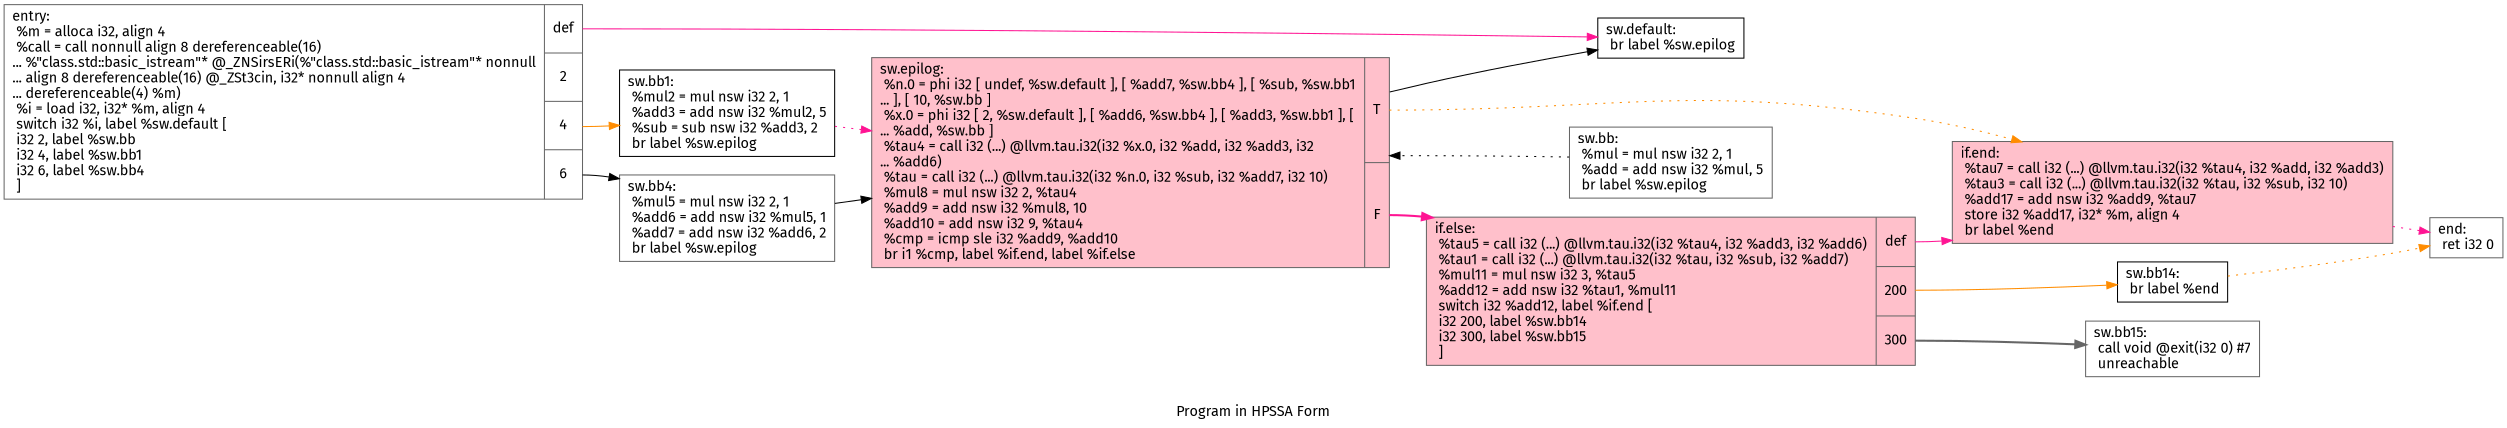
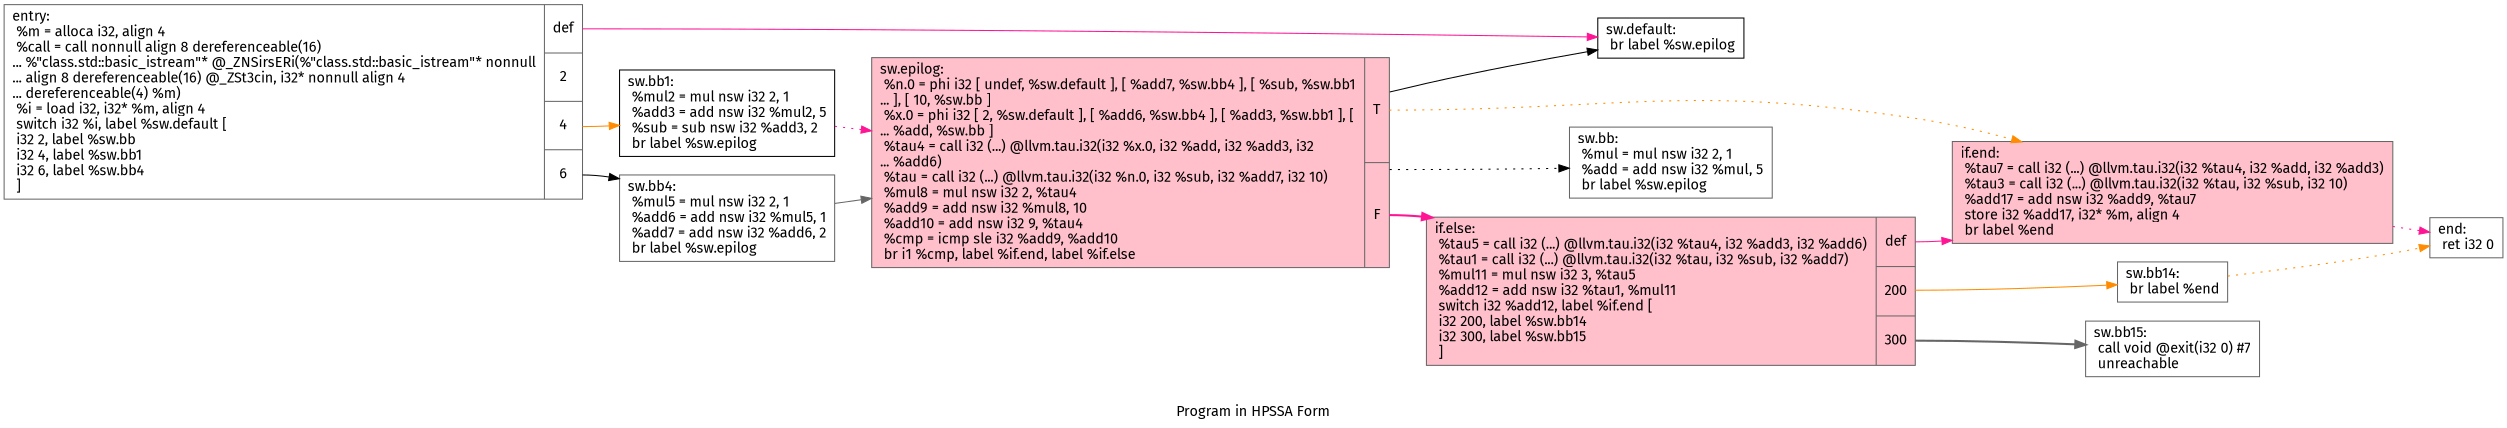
edge "sw.bb:" -> "sw.epilog:": reversed
edge "sw.bb4:" -> "sw.epilog:": color black -> gray40
node "sw.bb14:": color black -> gray40
